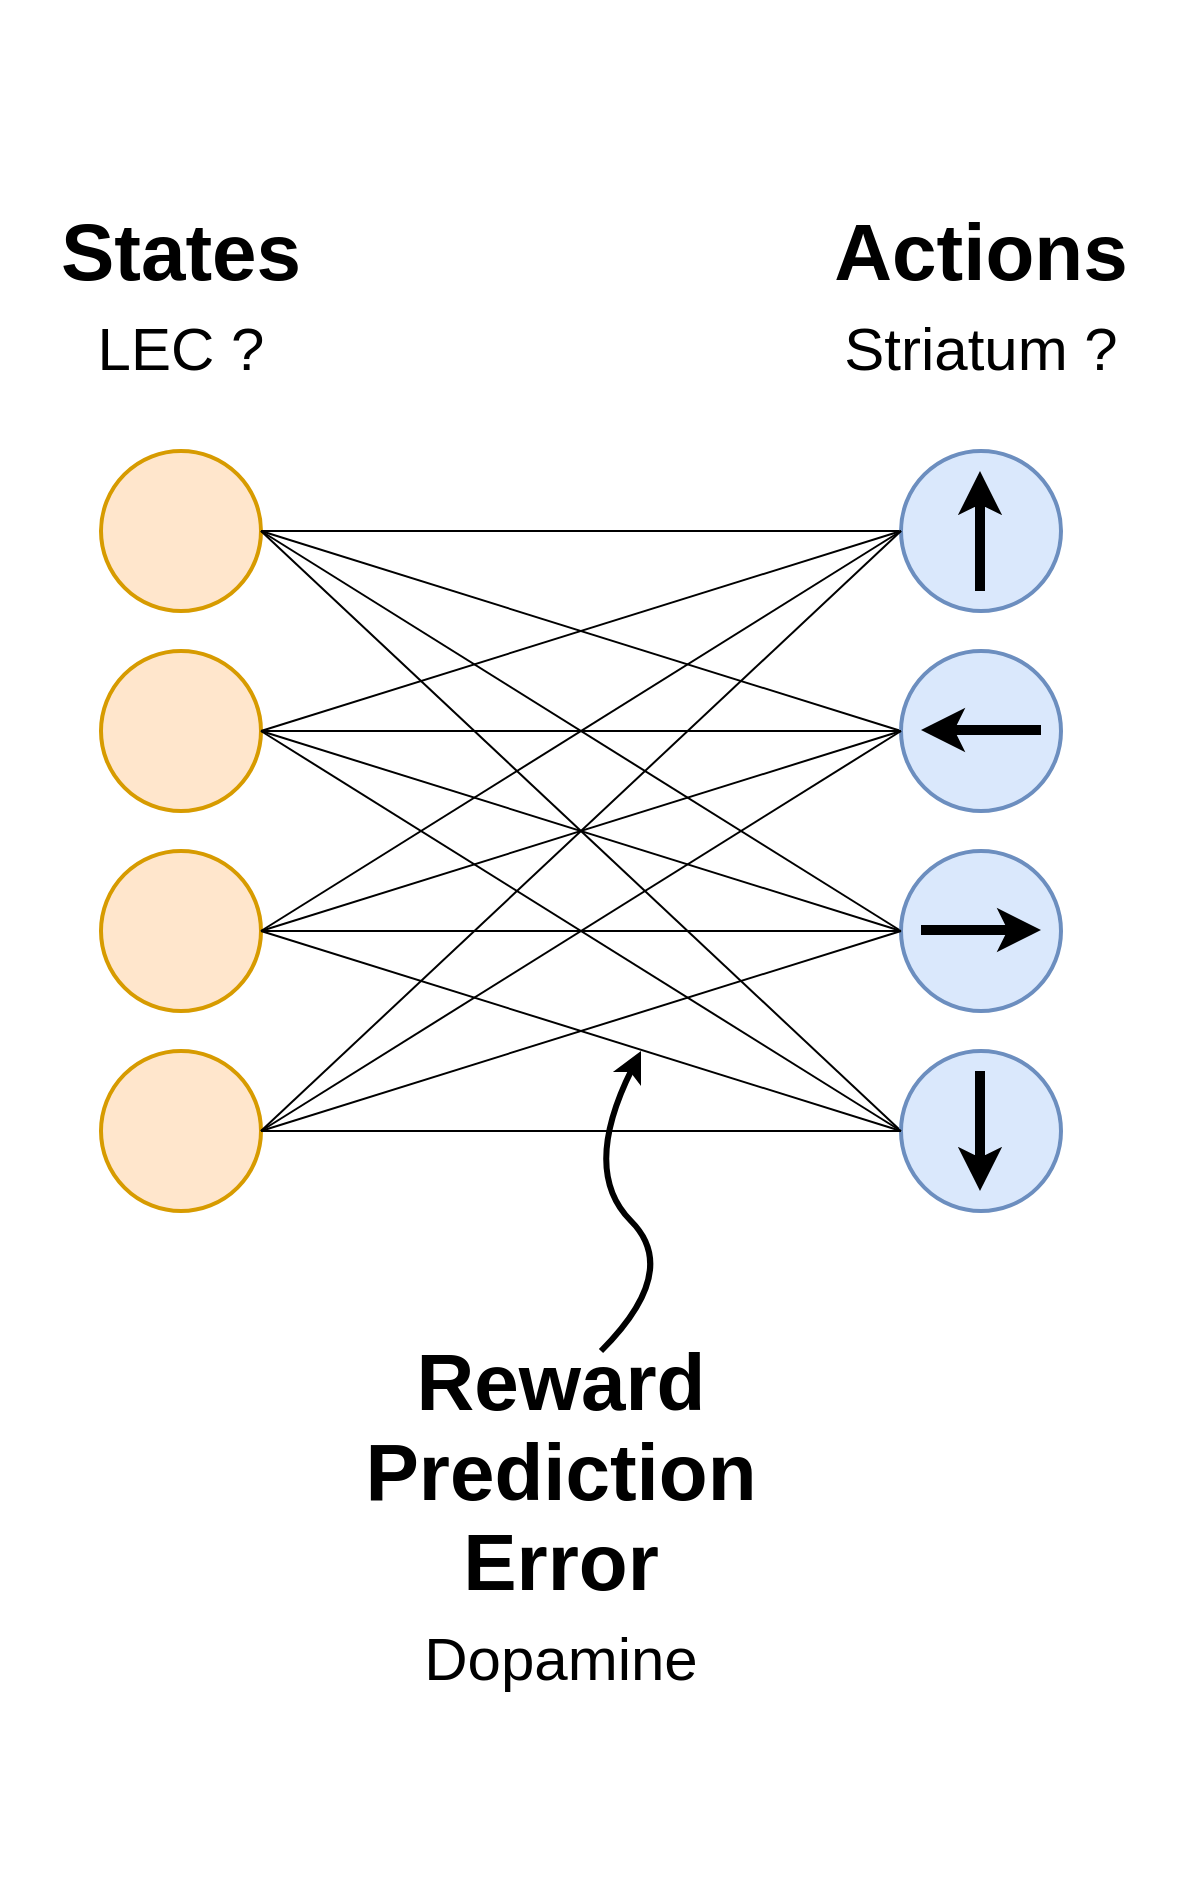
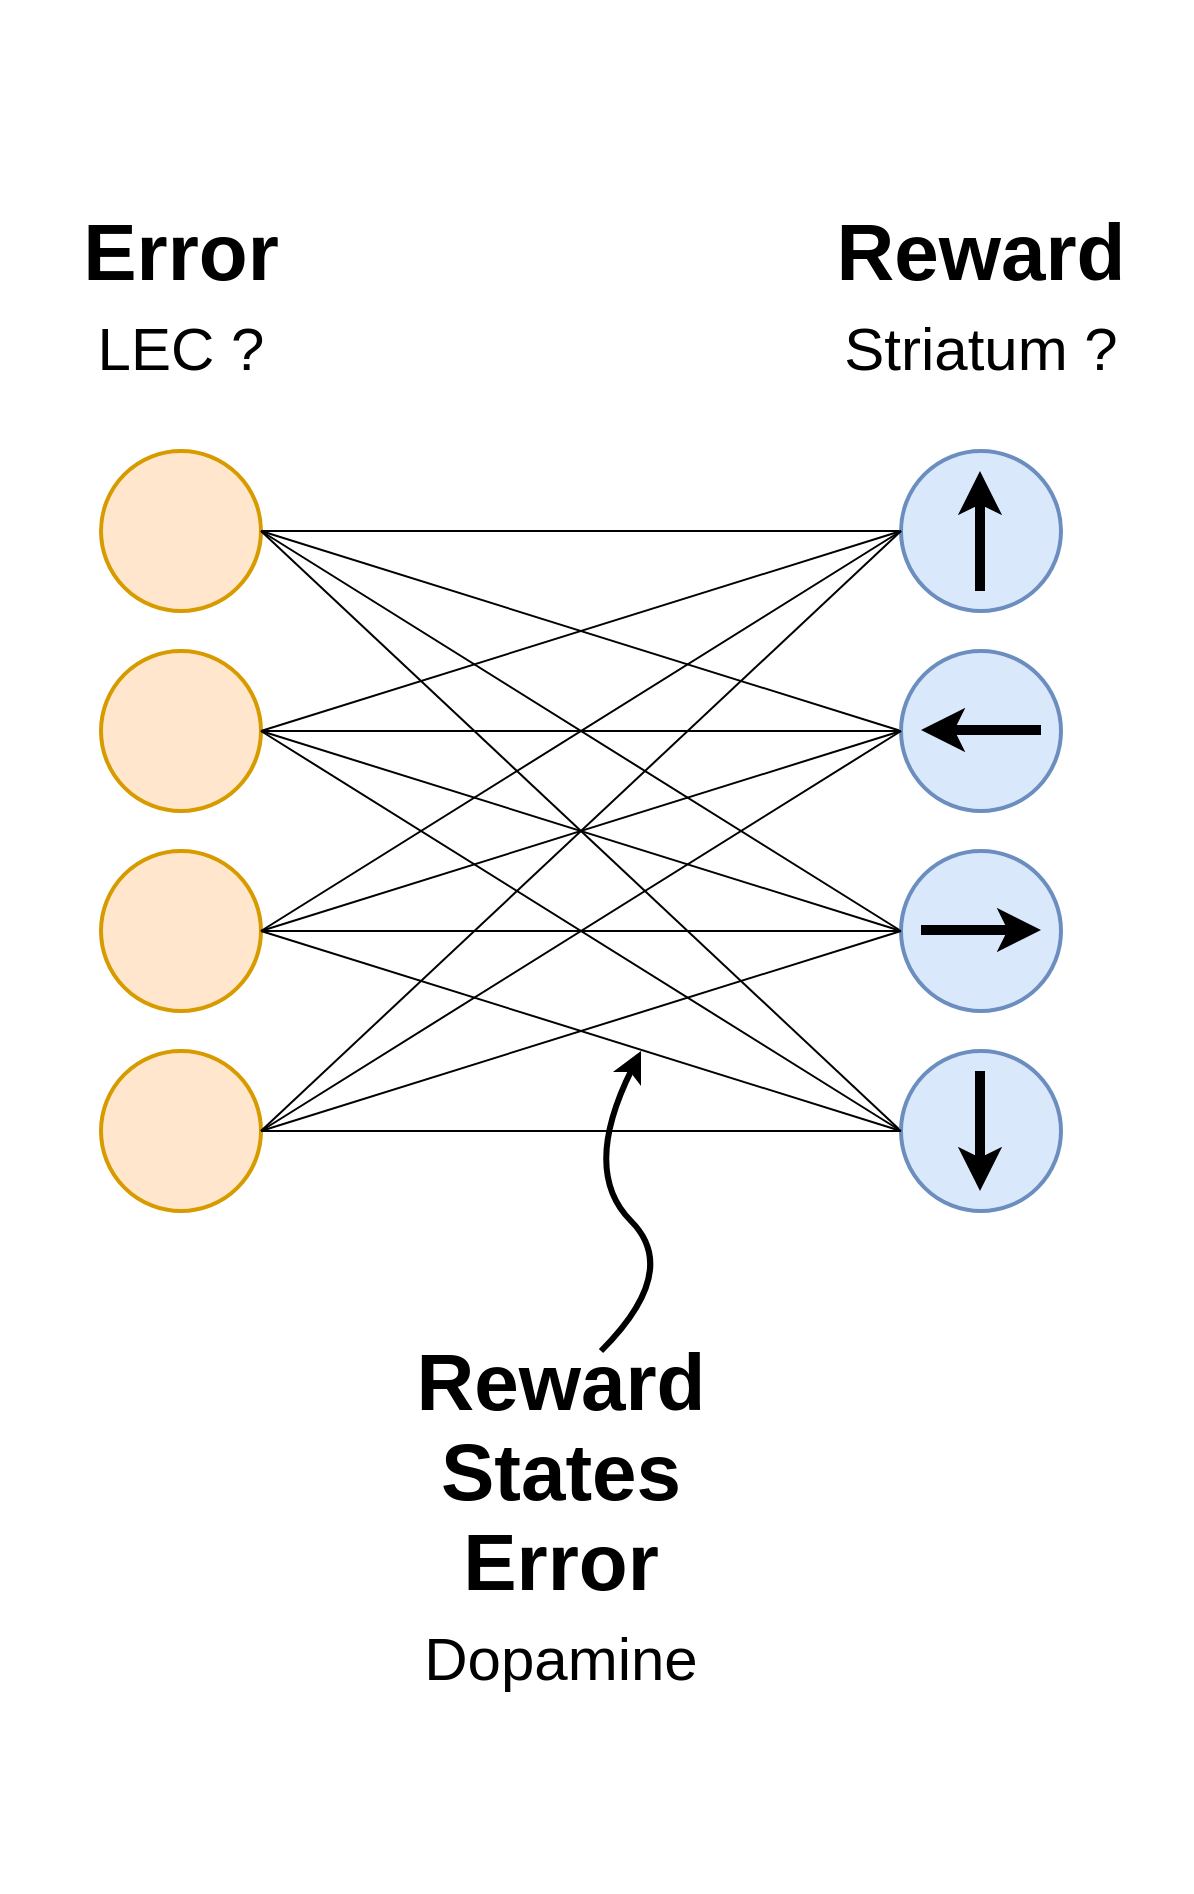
node "States LEC ?": label "States LEC ?" -> "Error LEC ?"
node "Actions Striatum ?": label "Actions Striatum ?" -> "Reward Striatum ?"
node "Reward Prediction Error Dopamine": label "Reward Prediction Error Dopamine" -> "Reward States Error Dopamine"
